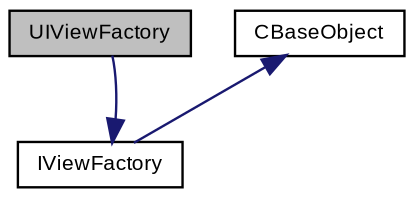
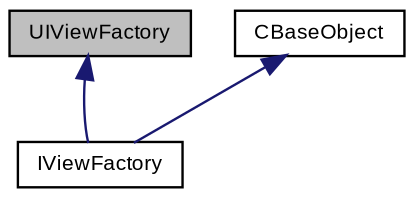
edge "UIViewFactory" -> "IViewFactory": reversed
